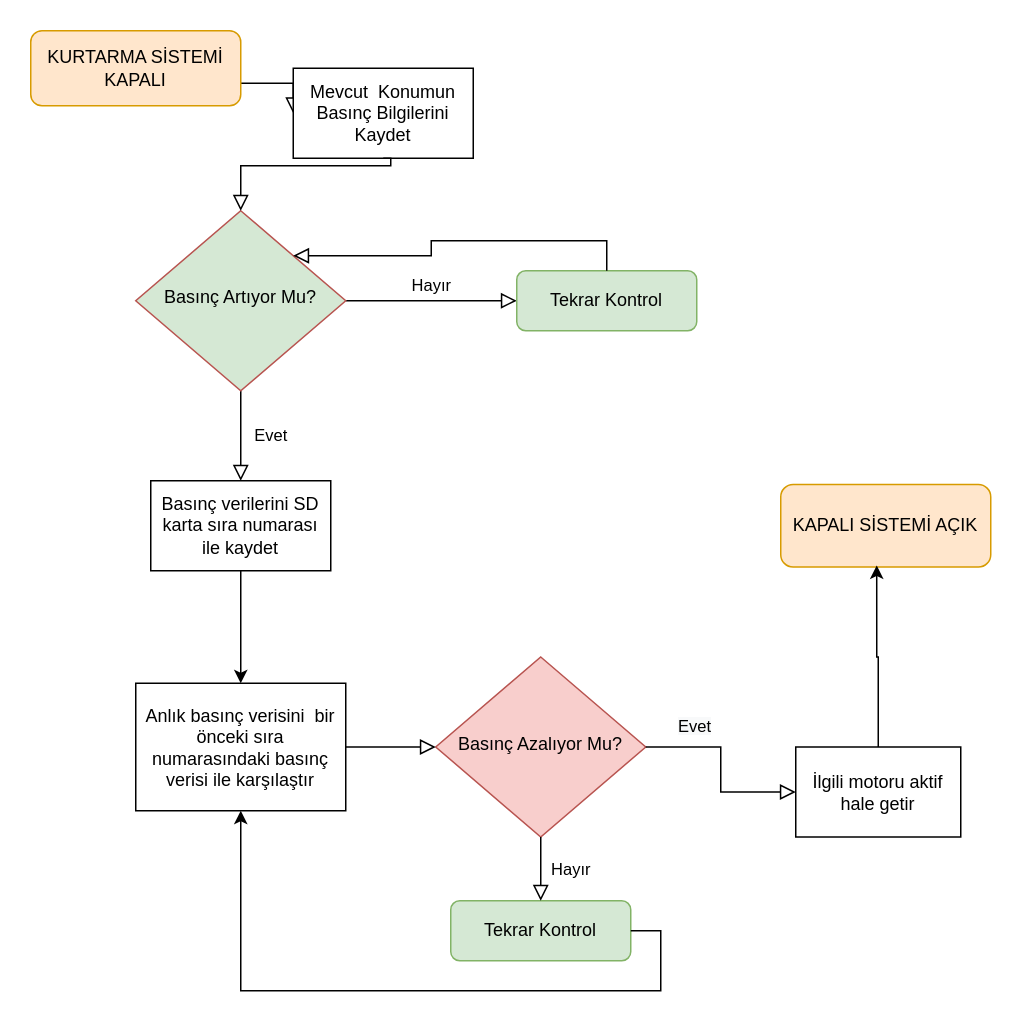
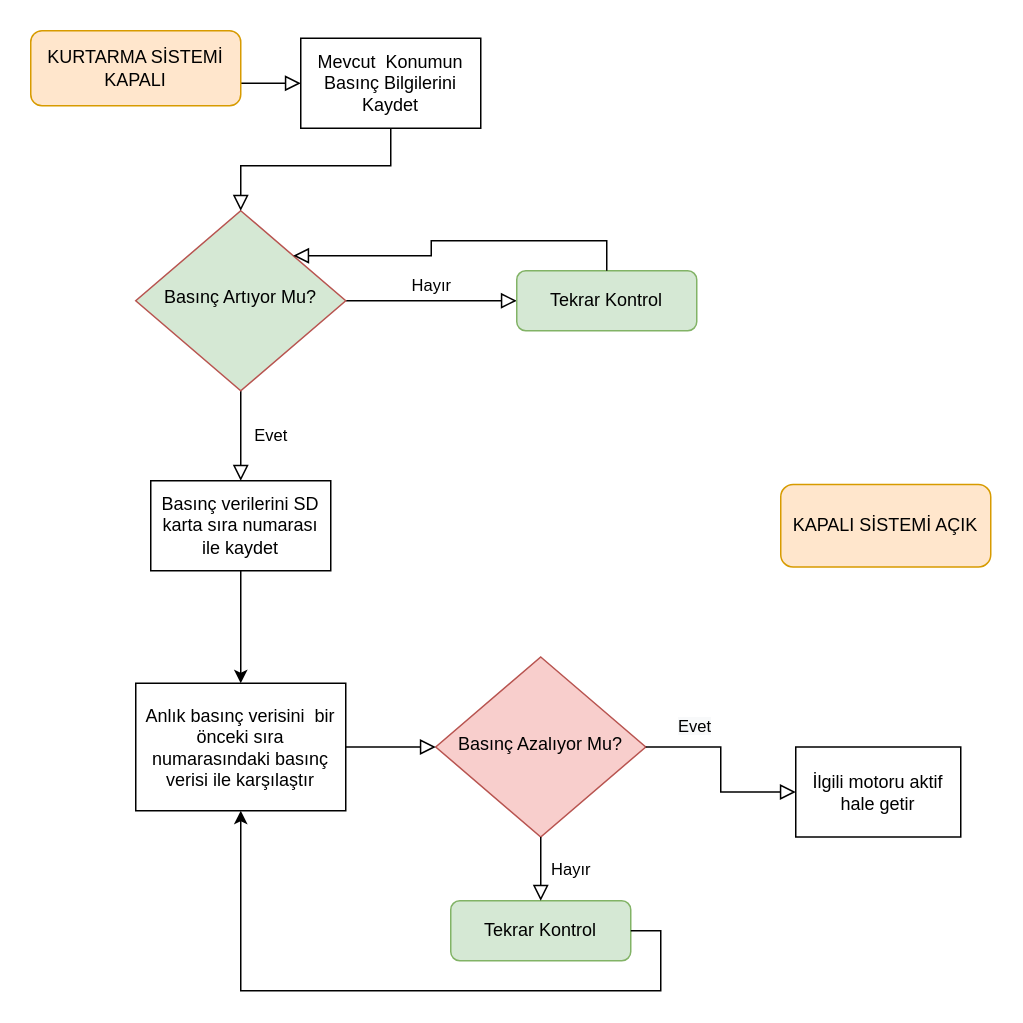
node "Mevcut Konumun Basınç Bilgilerini Kaydet": moved (383, 113) -> (391, 83)
edge "İlgili motoru aktif hale getir" -> "KAPALI SİSTEMİ AÇIK": removed
